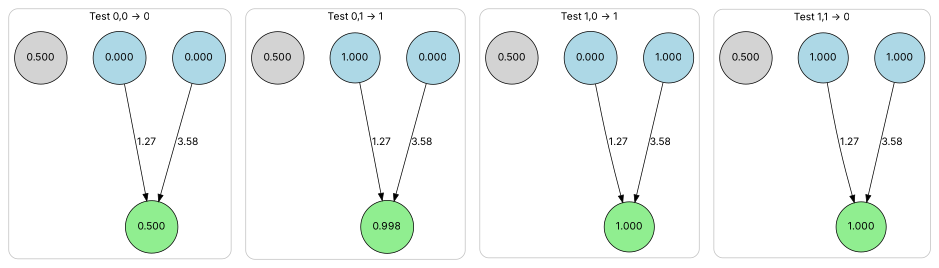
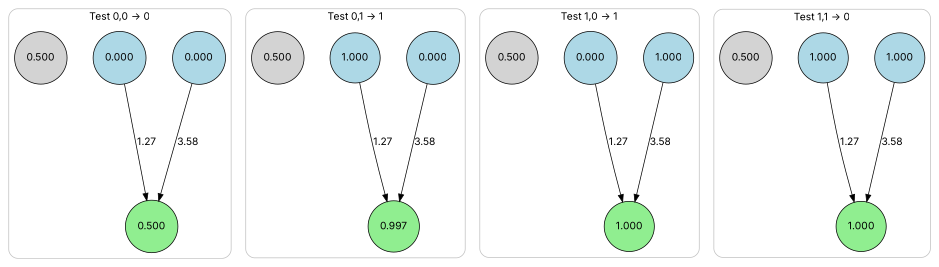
node "0.998": label "0.998" -> "0.997"
